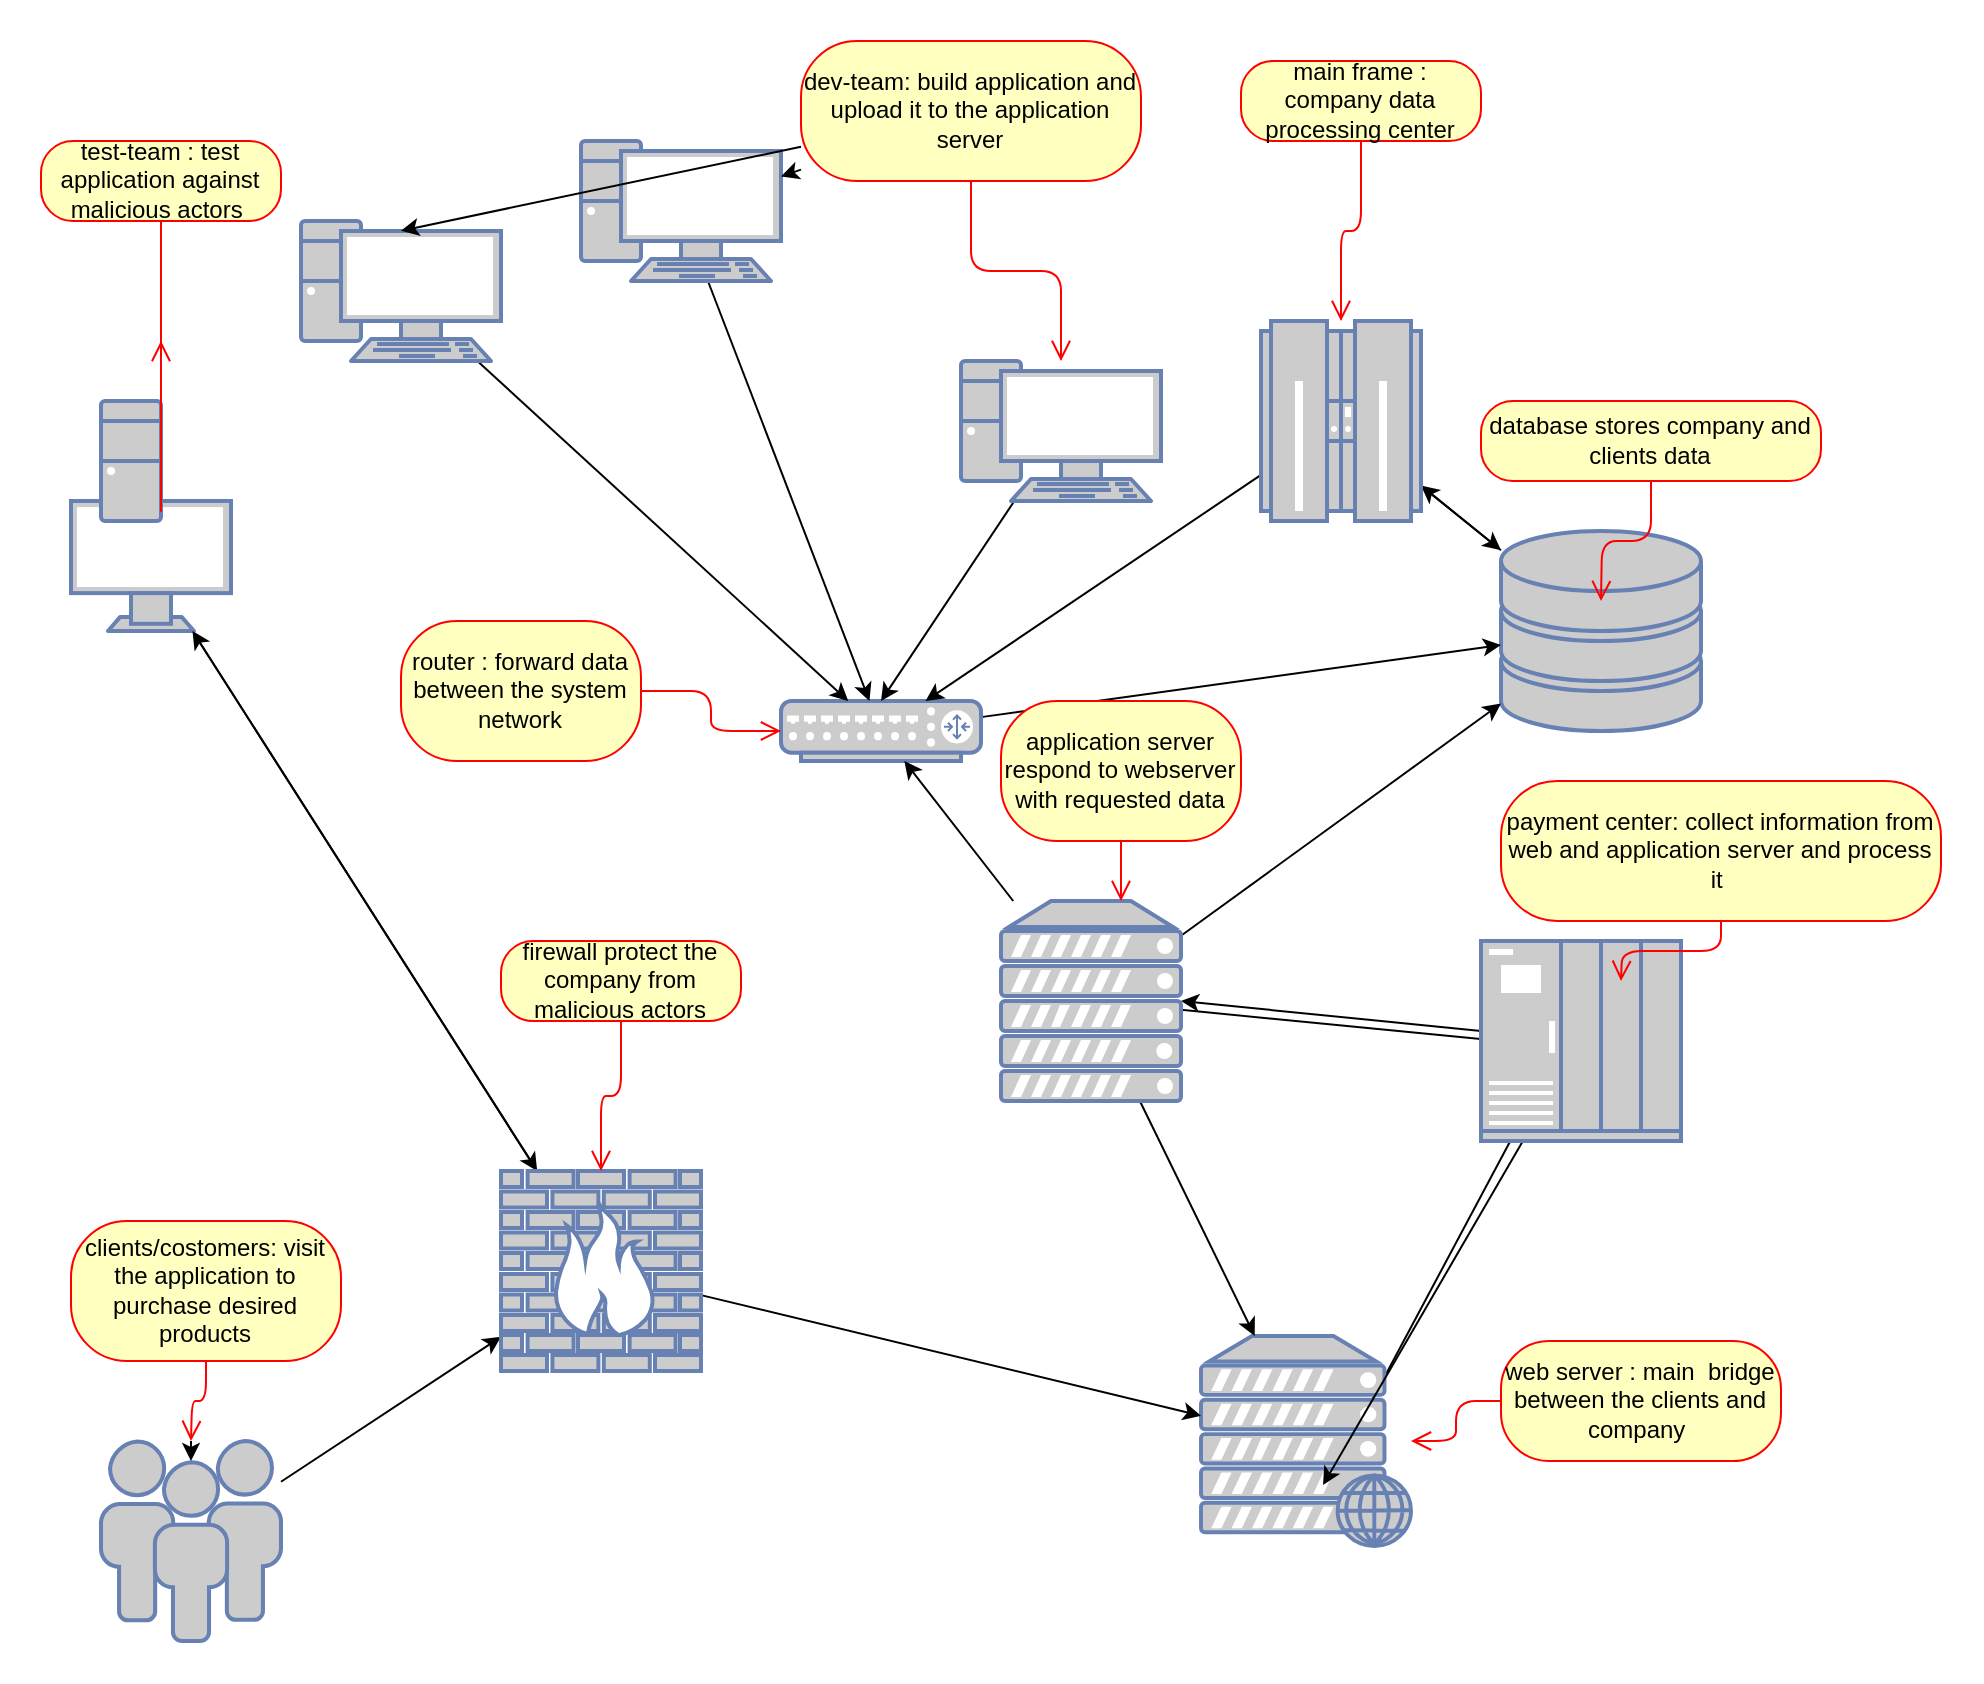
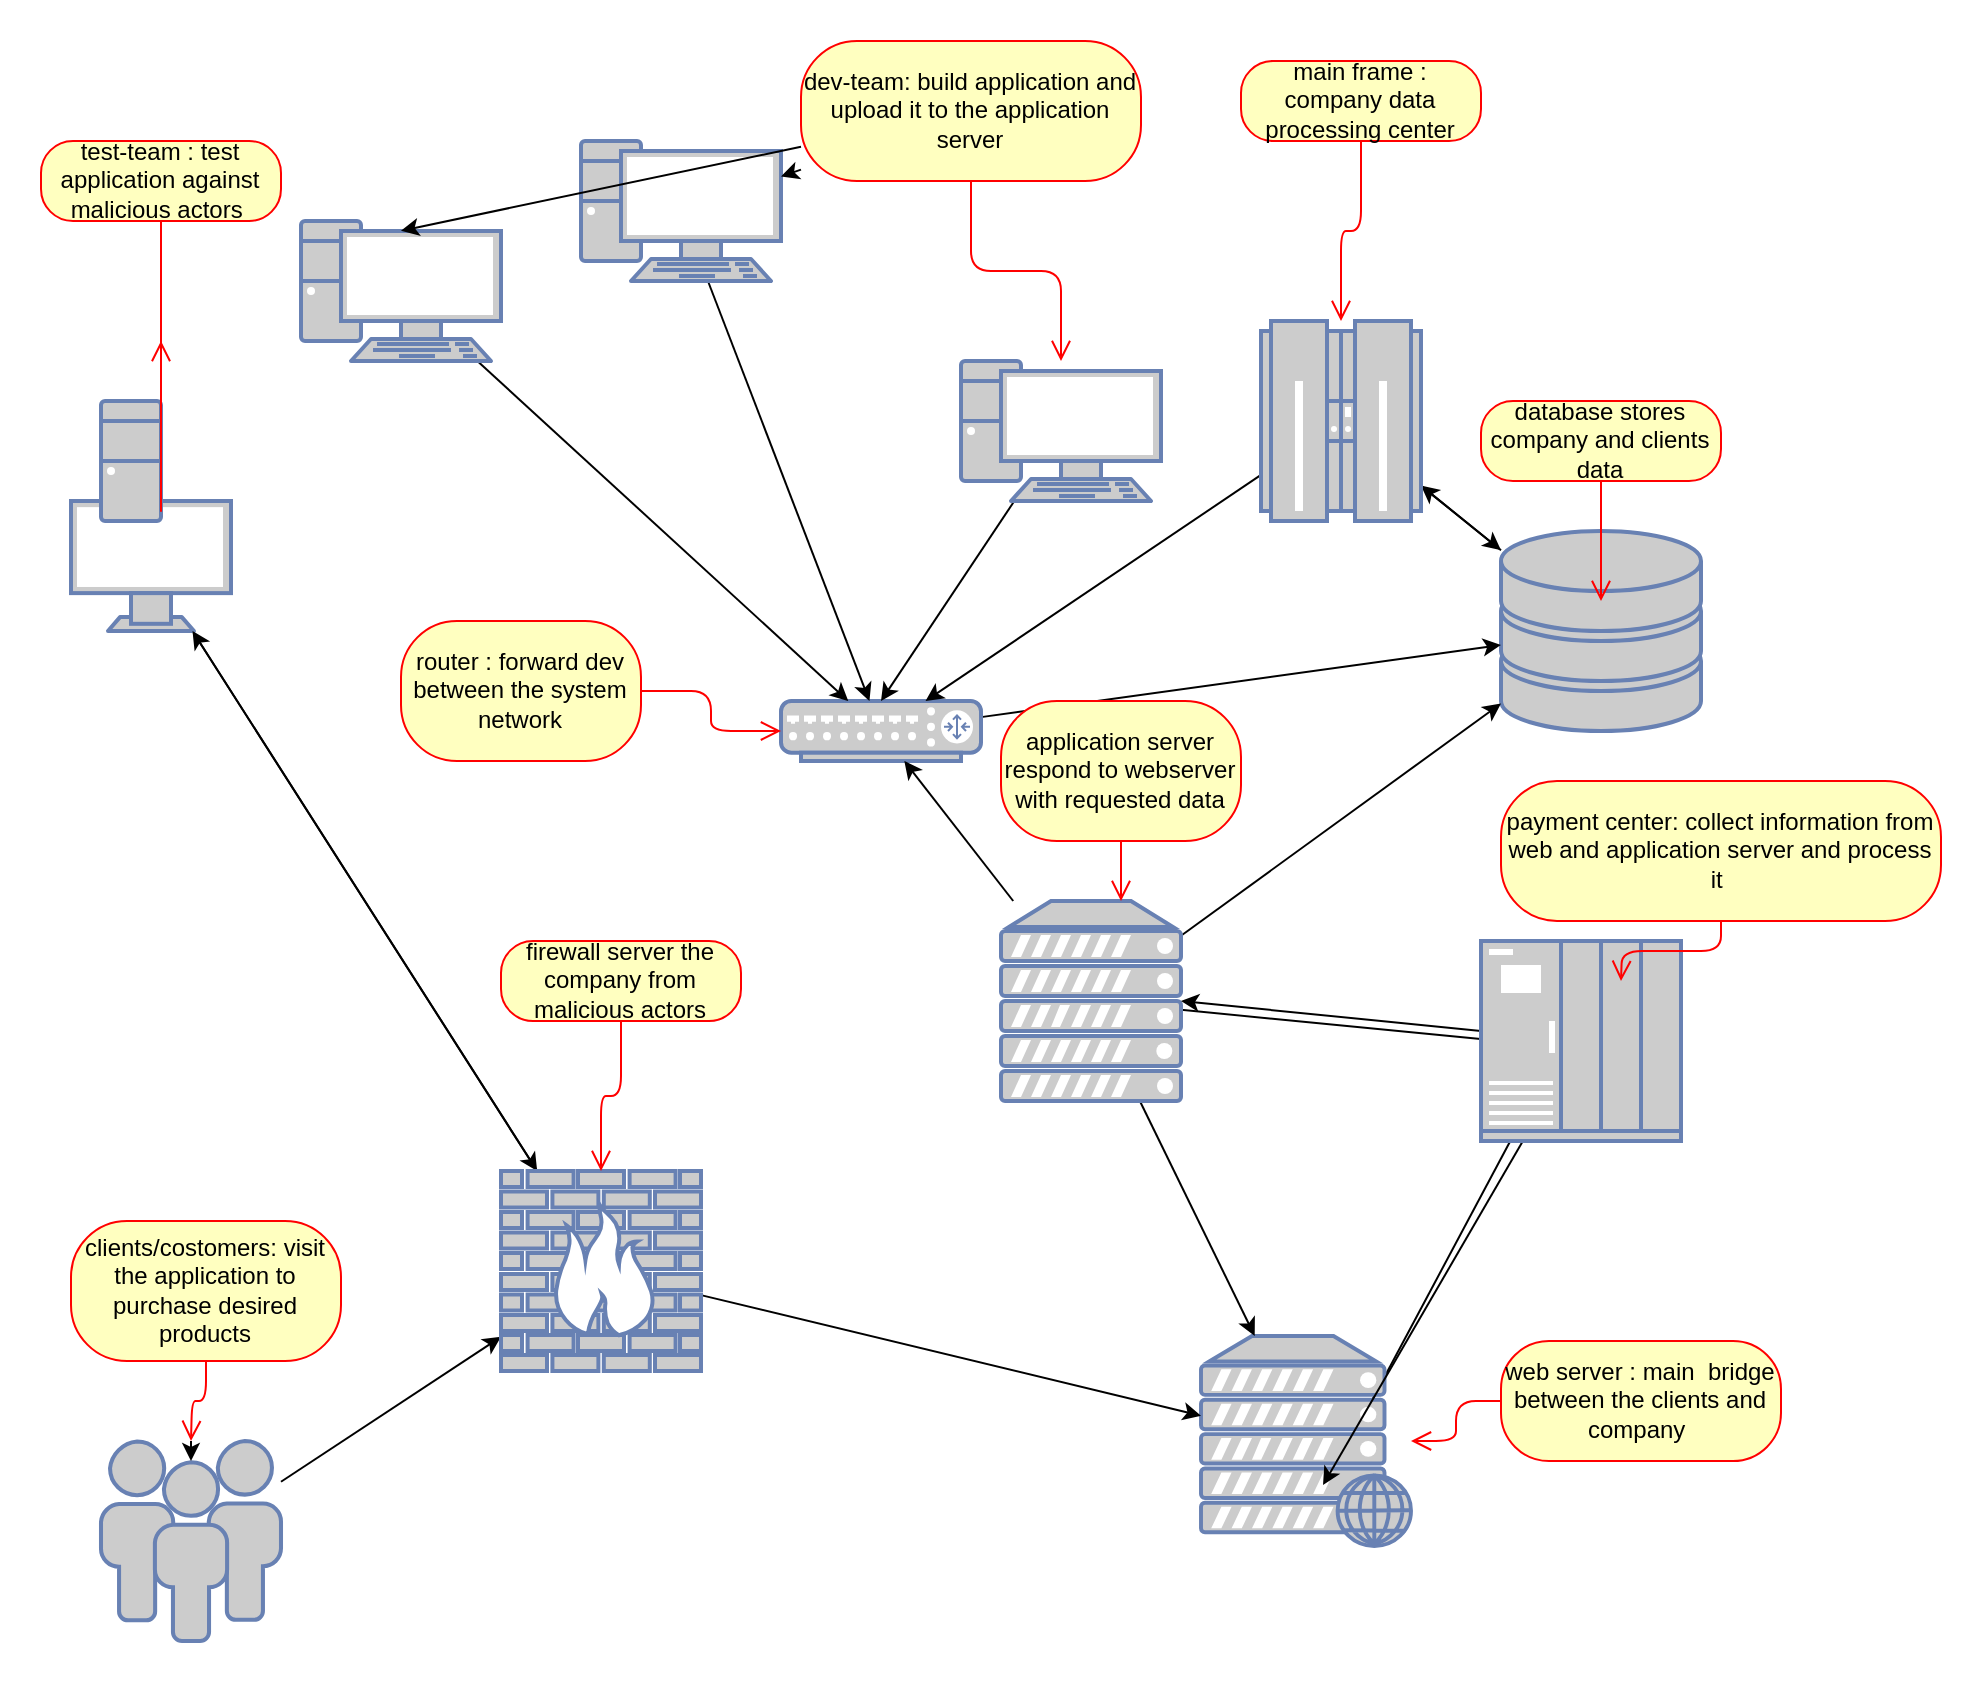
node "database stores company and clients data": size 340x80 -> 240x80
node "router : forward data between the system network": label "router : forward data between the system network" -> "router : forward dev between the system network"
node "firewall protect the company from malicious actors": label "firewall protect the company from malicious actors" -> "firewall server the company from malicious actors"
